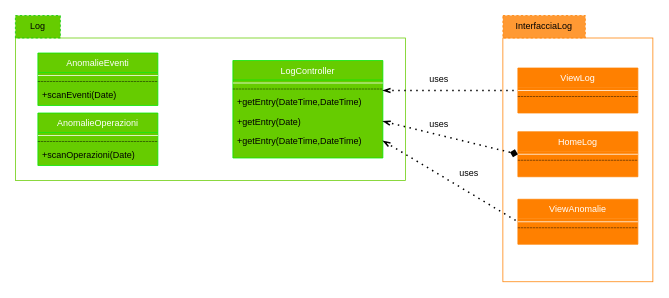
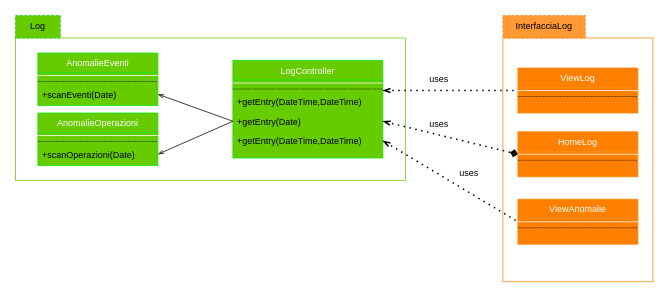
edge "+getEntry(Date)" -> "+scanEventi(Date)": added
edge "+getEntry(Date)" -> "+scanOperazioni(Date)": added
